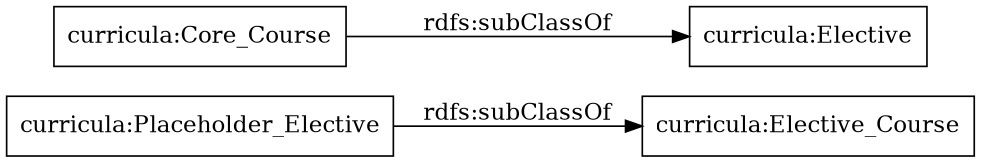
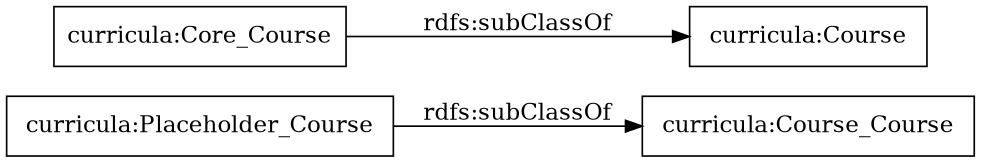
node "curricula:Elective": label "curricula:Elective" -> "curricula:Course"
node "curricula:Placeholder_Elective": label "curricula:Placeholder_Elective" -> "curricula:Placeholder_Course"
node "curricula:Elective_Course": label "curricula:Elective_Course" -> "curricula:Course_Course"
